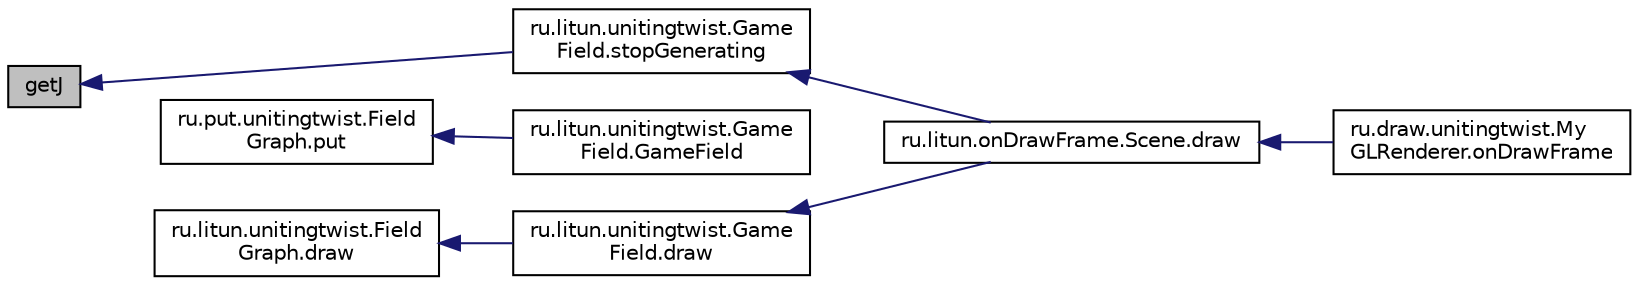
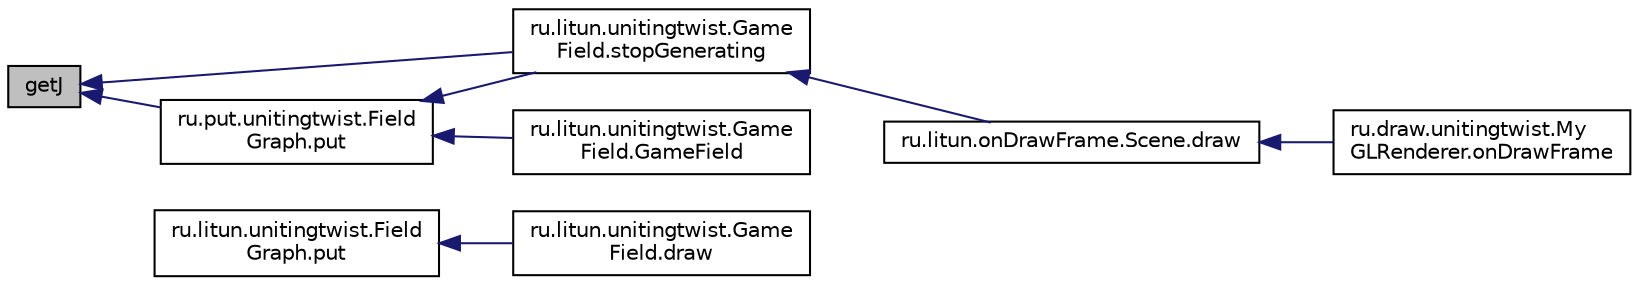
edge "ru.litun.unitingtwist.Game Field.stopGenerating" -> "ru.put.unitingtwist.Field Graph.put": added
edge "ru.put.unitingtwist.Field Graph.put" -> "getJ": added
edge "ru.litun.onDrawFrame.Scene.draw" -> "ru.litun.unitingtwist.Game Field.draw": removed
node "ru.litun.unitingtwist.Field Graph.draw": label "ru.litun.unitingtwist.Field Graph.draw" -> "ru.litun.unitingtwist.Field Graph.put"
